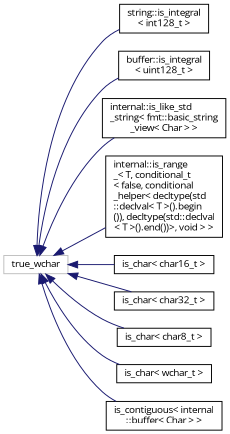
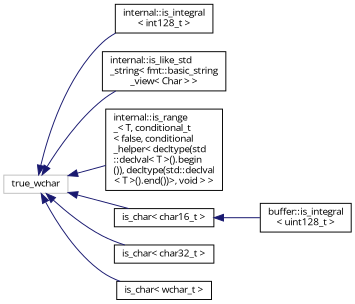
node "string::is_integral < int128_t >": label "string::is_integral < int128_t >" -> "internal::is_integral < int128_t >"
edge "buffer::is_integral < uint128_t >" -> "true_wchar": now "buffer::is_integral < uint128_t >" -> "is_char< char16_t >"
node "is_char< char8_t >": removed
node "is_contiguous< internal ::buffer< Char > >": removed
